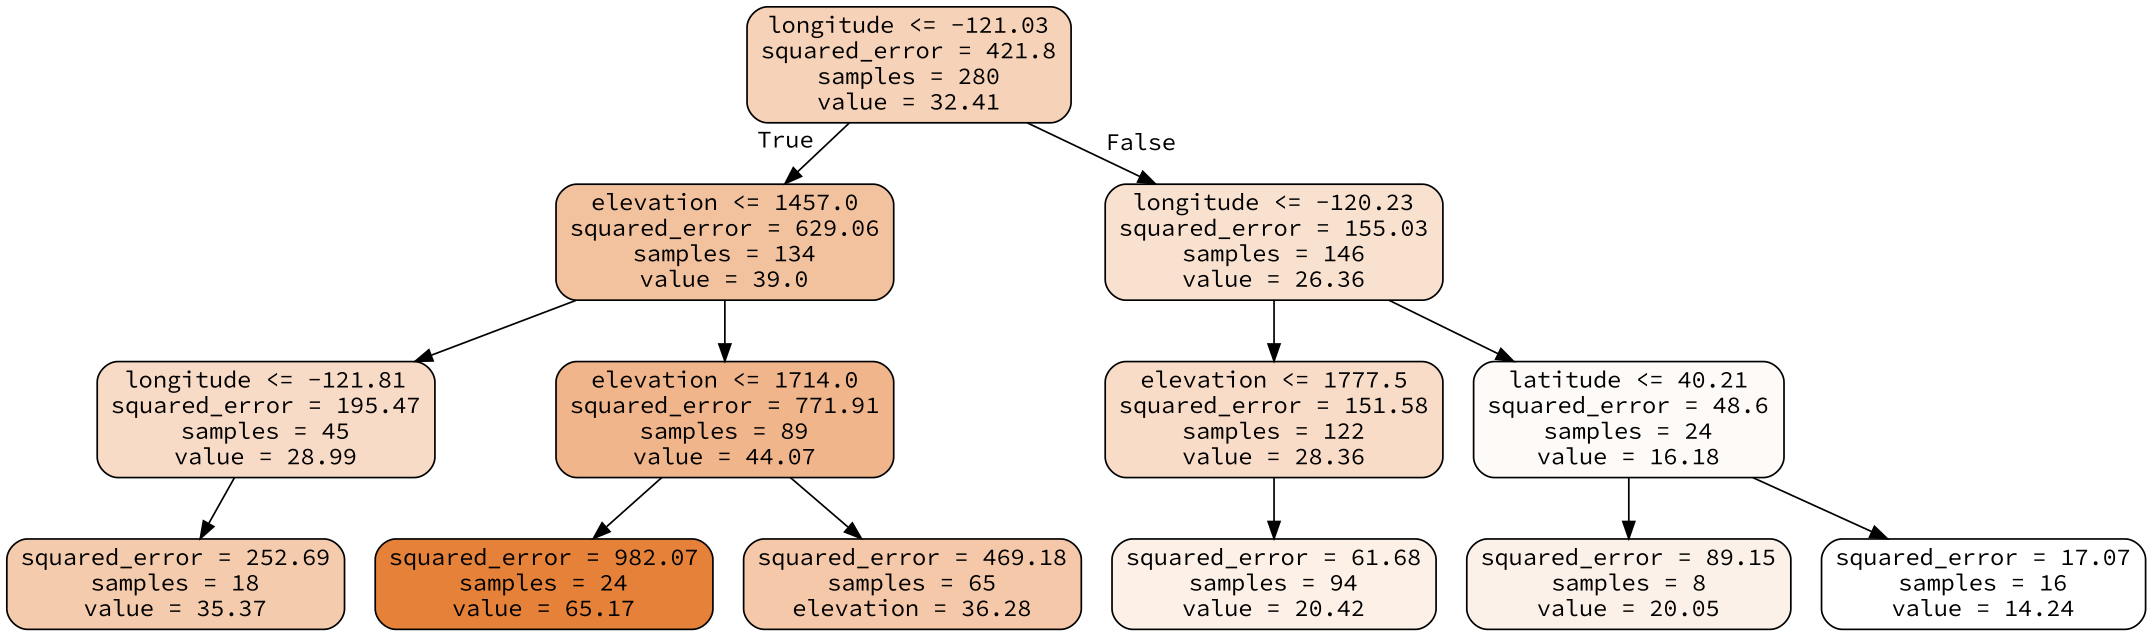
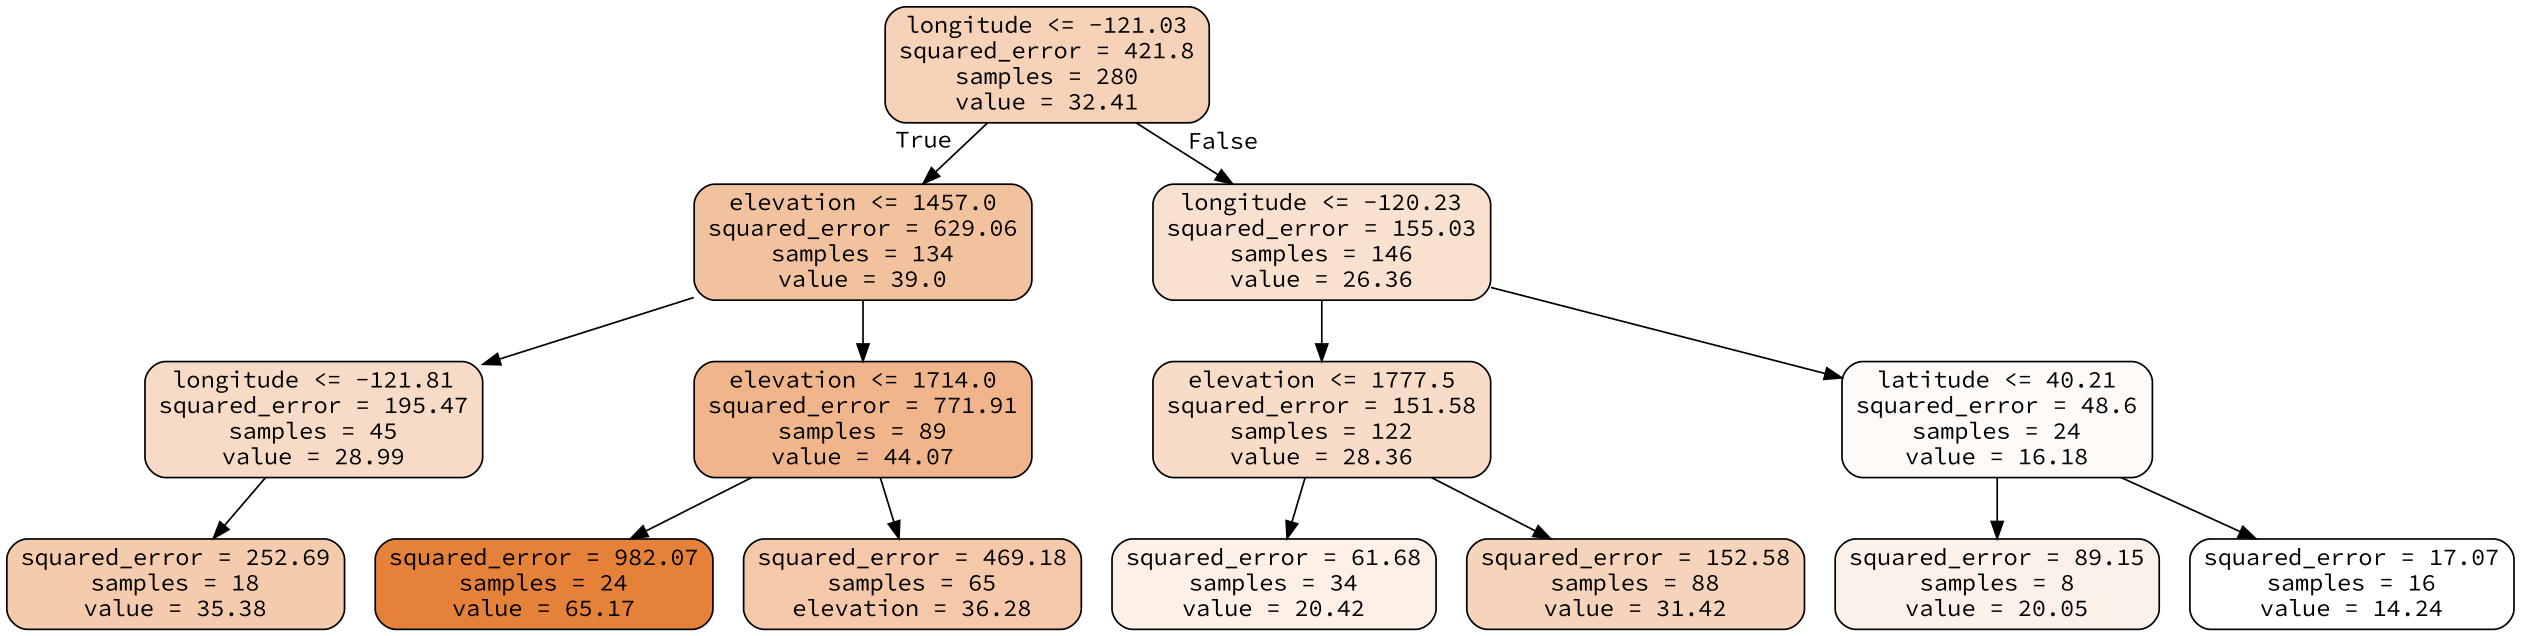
node "squared_error = 252.69 samples = 18 value = 35.37": label "squared_error = 252.69 samples = 18 value = 35.37" -> "squared_error = 252.69 samples = 18 value = 35.38"
node "squared_error = 61.68 samples = 94 value = 20.42": label "squared_error = 61.68 samples = 94 value = 20.42" -> "squared_error = 61.68 samples = 34 value = 20.42"
node "squared_error = 152.58 samples = 88 value = 31.42": added
